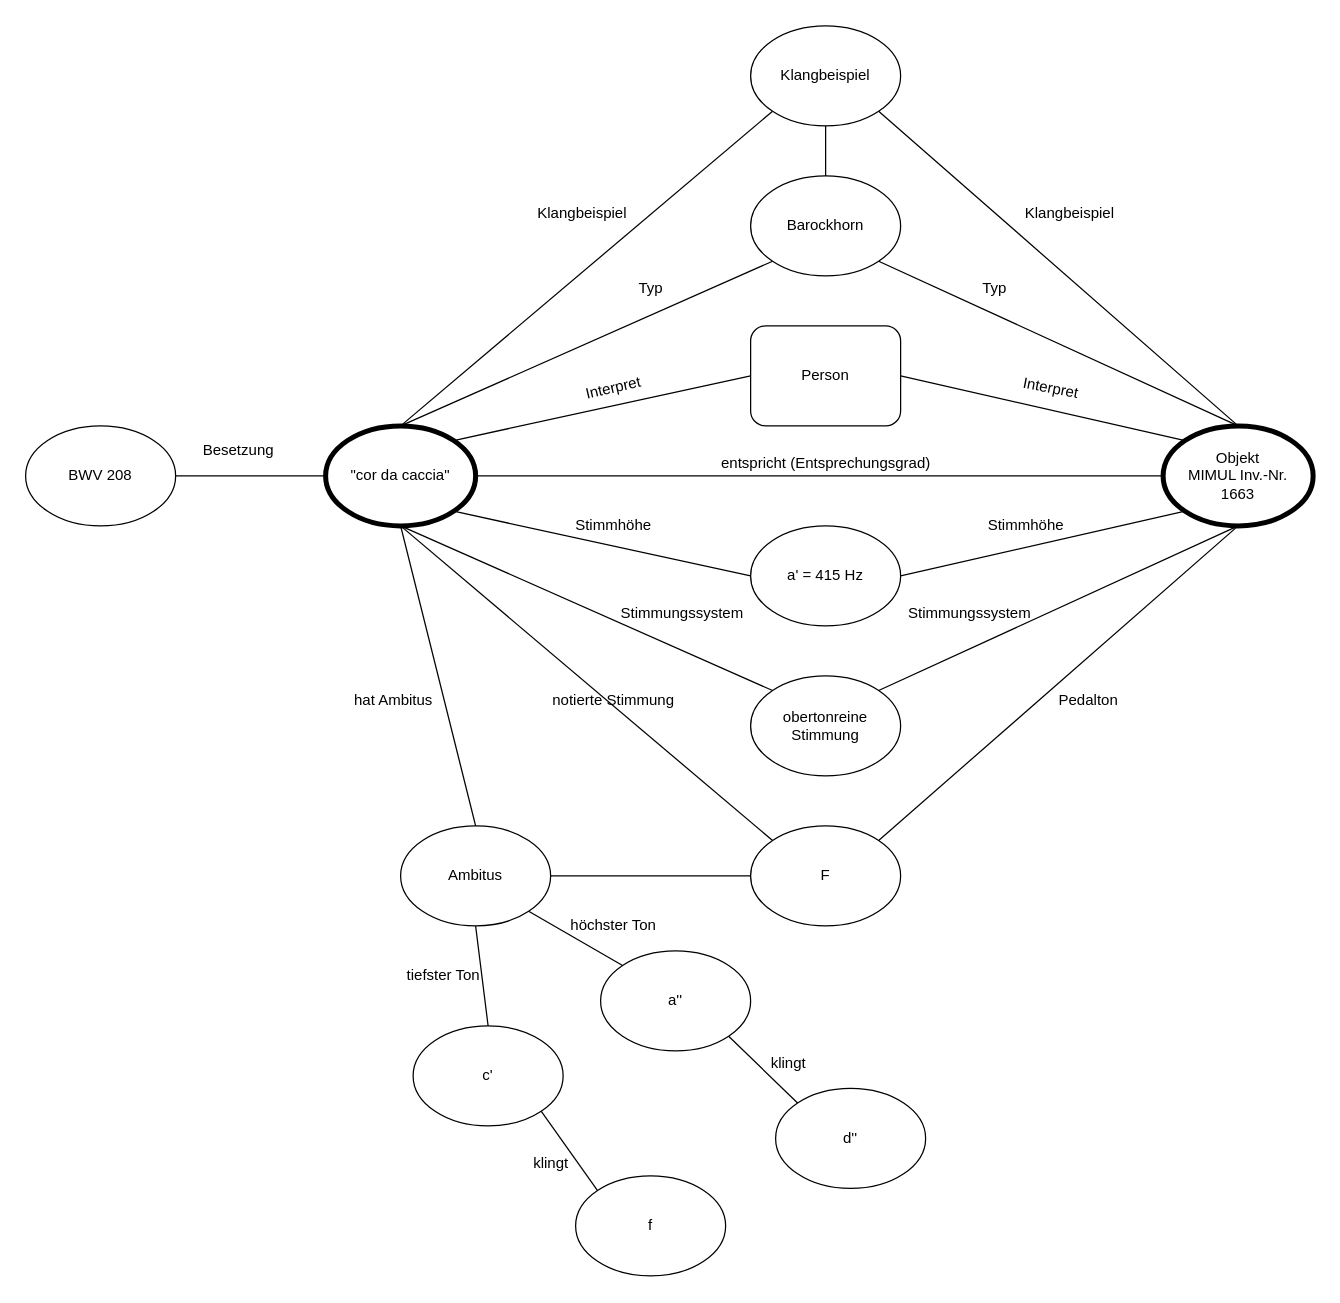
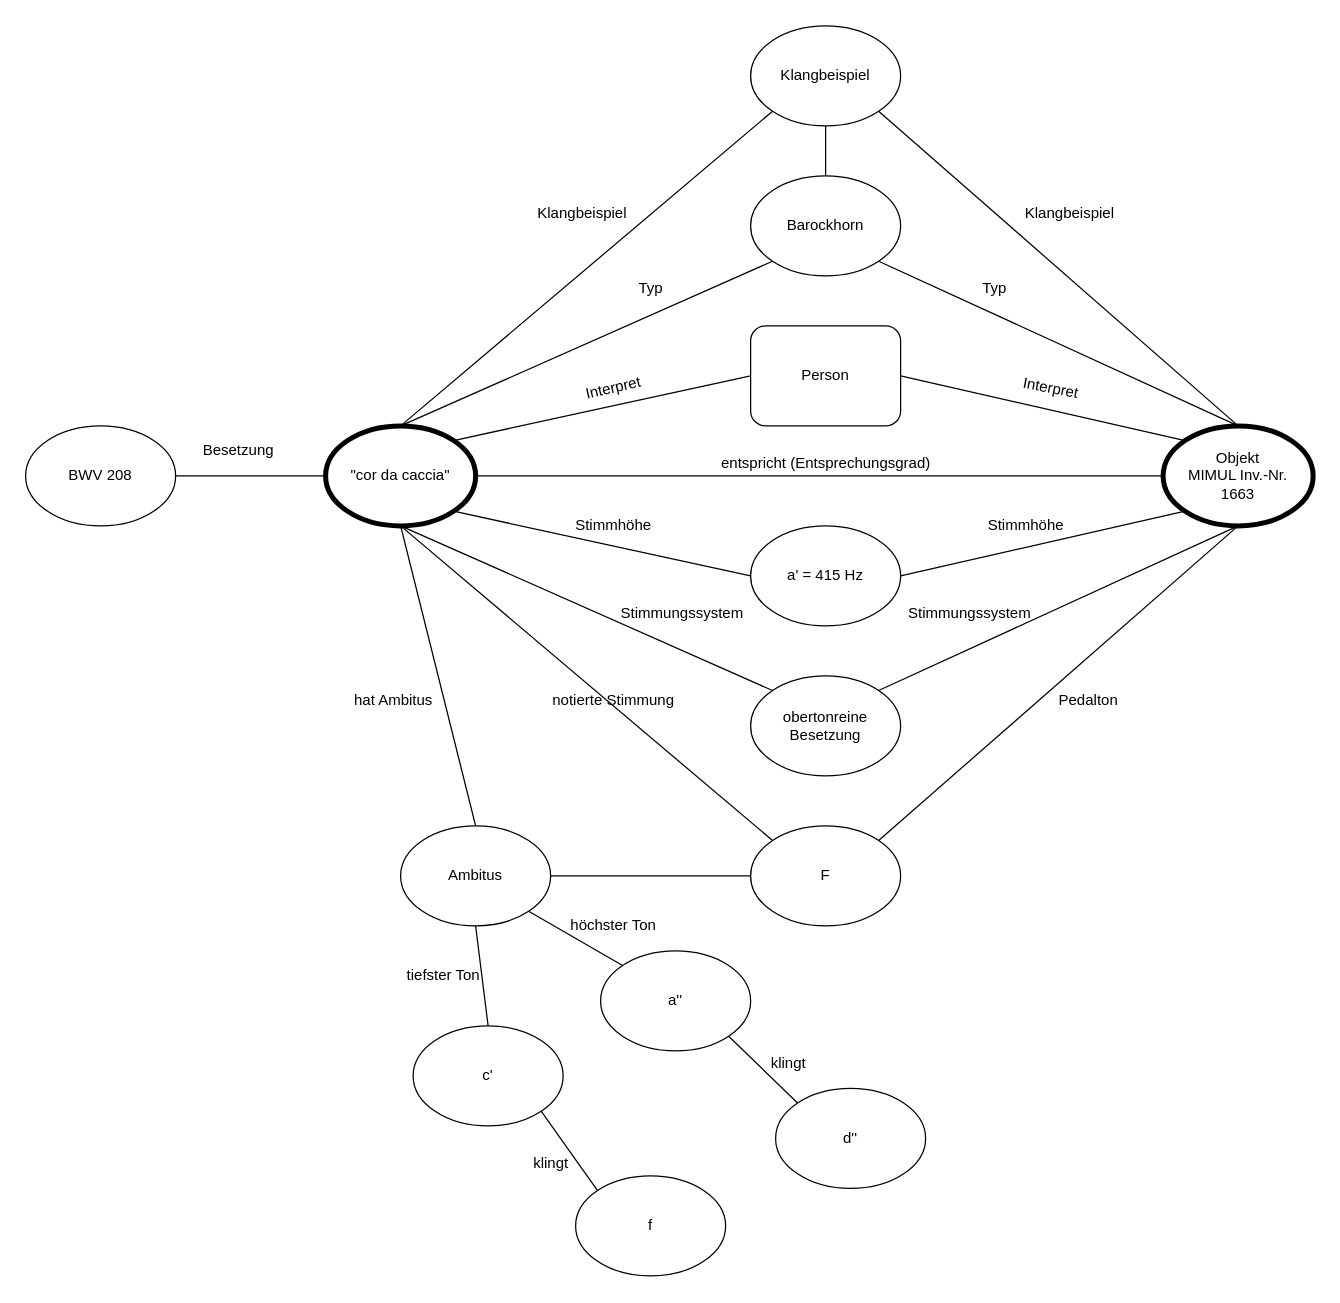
node "obertonreine Stimmung": label "obertonreine Stimmung" -> "obertonreine Besetzung"
